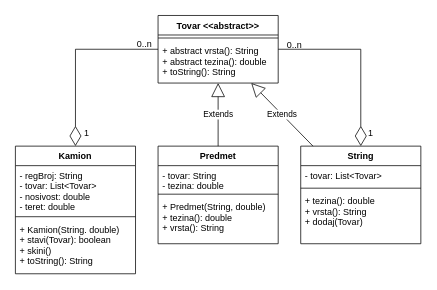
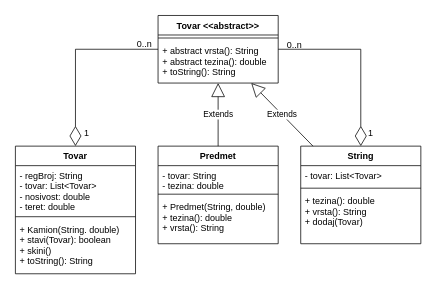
node "Kamion": label "Kamion" -> "Tovar"
